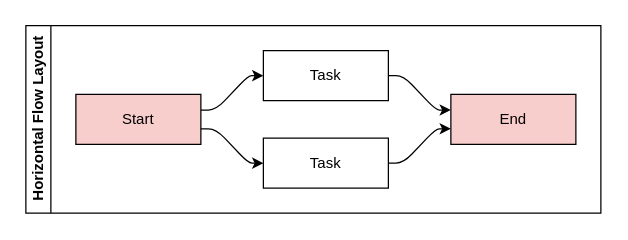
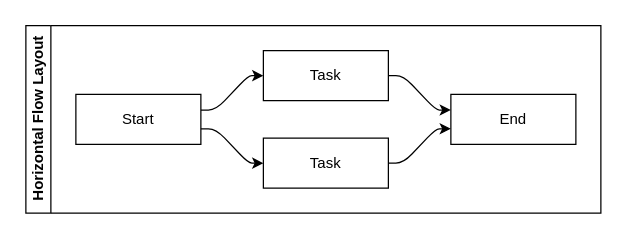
node "Start": fillcolor #f8cecc -> #ffffff
node "End": fillcolor #f8cecc -> #ffffff
